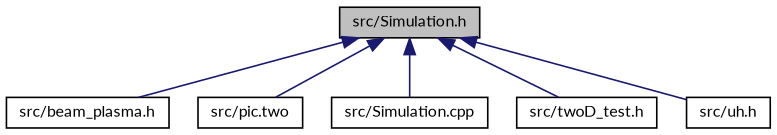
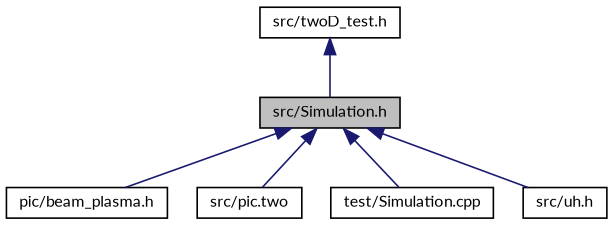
edge "src/twoD_test.h" -> "src/Simulation.h": reversed
node "src/beam_plasma.h": label "src/beam_plasma.h" -> "pic/beam_plasma.h"
node "src/Simulation.cpp": label "src/Simulation.cpp" -> "test/Simulation.cpp"
